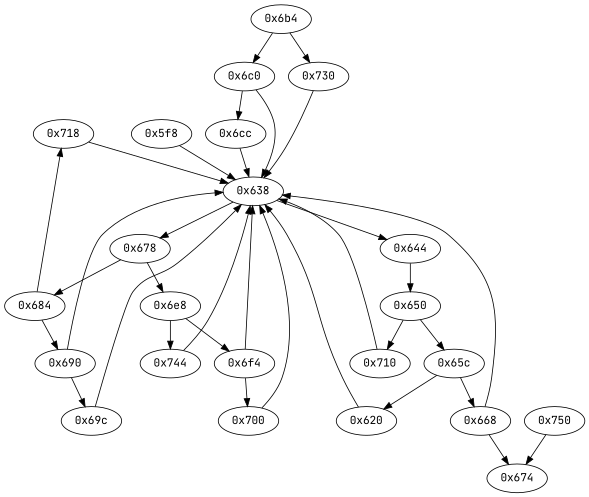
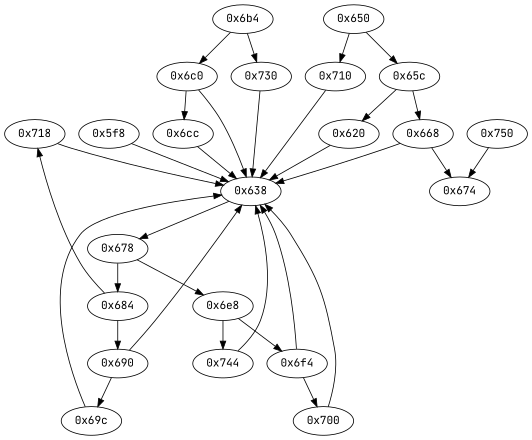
node "0x644": removed
